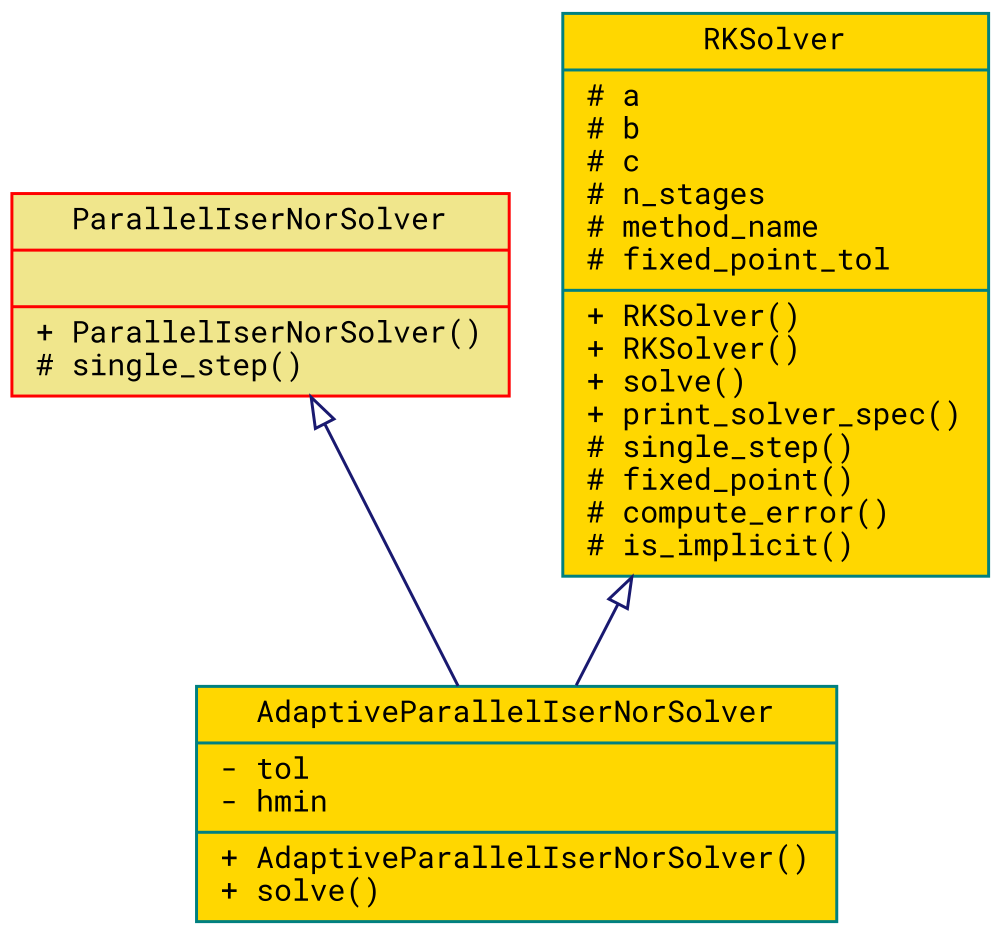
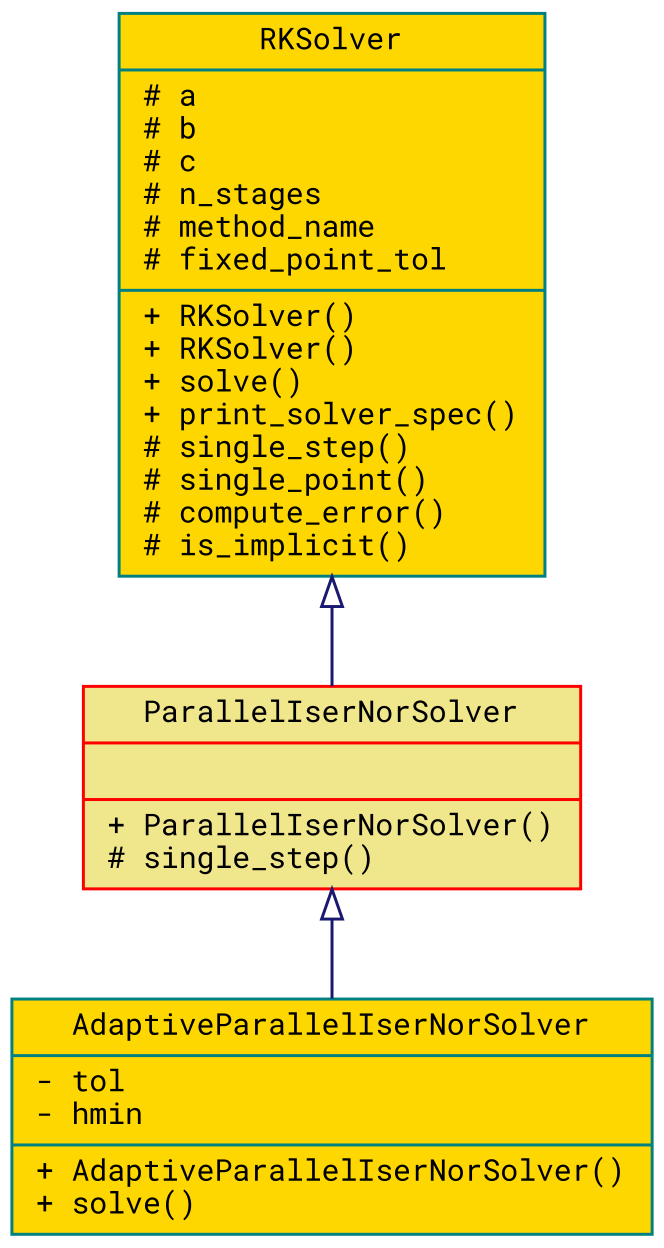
node "RKSolver": text "# fixed_point()" -> "# single_point()"
edge "AdaptiveParallelIserNorSolver" -> "RKSolver": now "ParallelIserNorSolver" -> "RKSolver"
